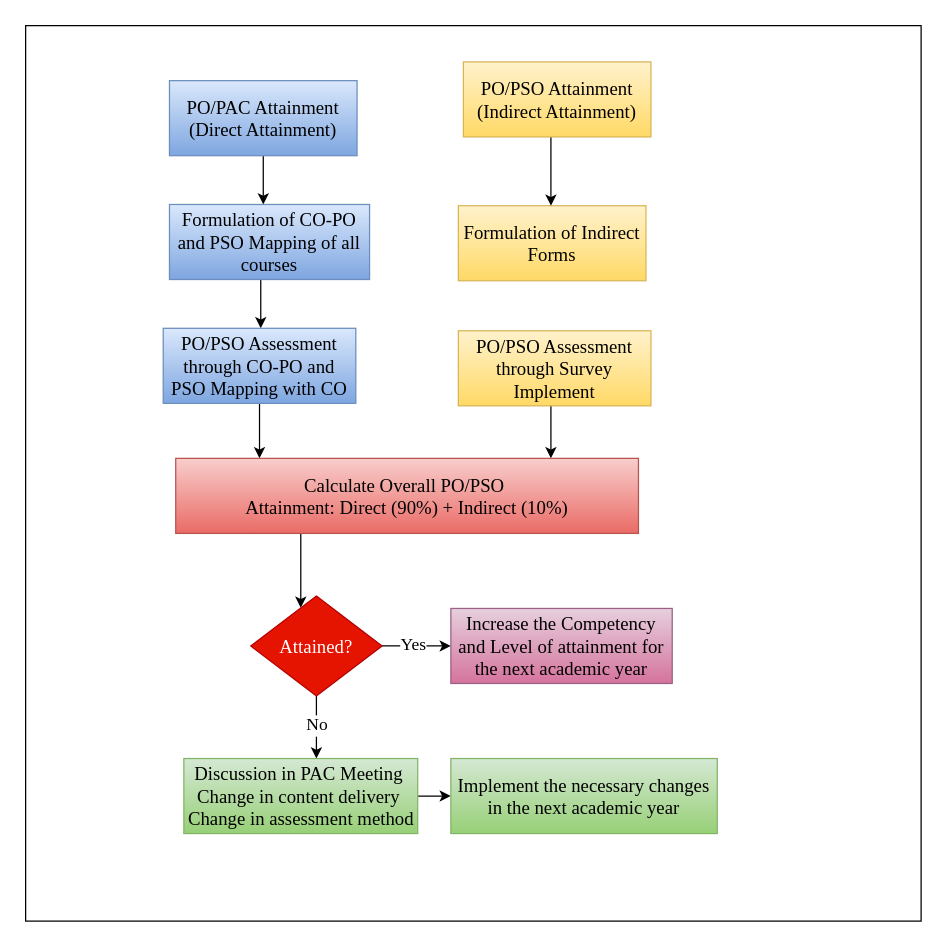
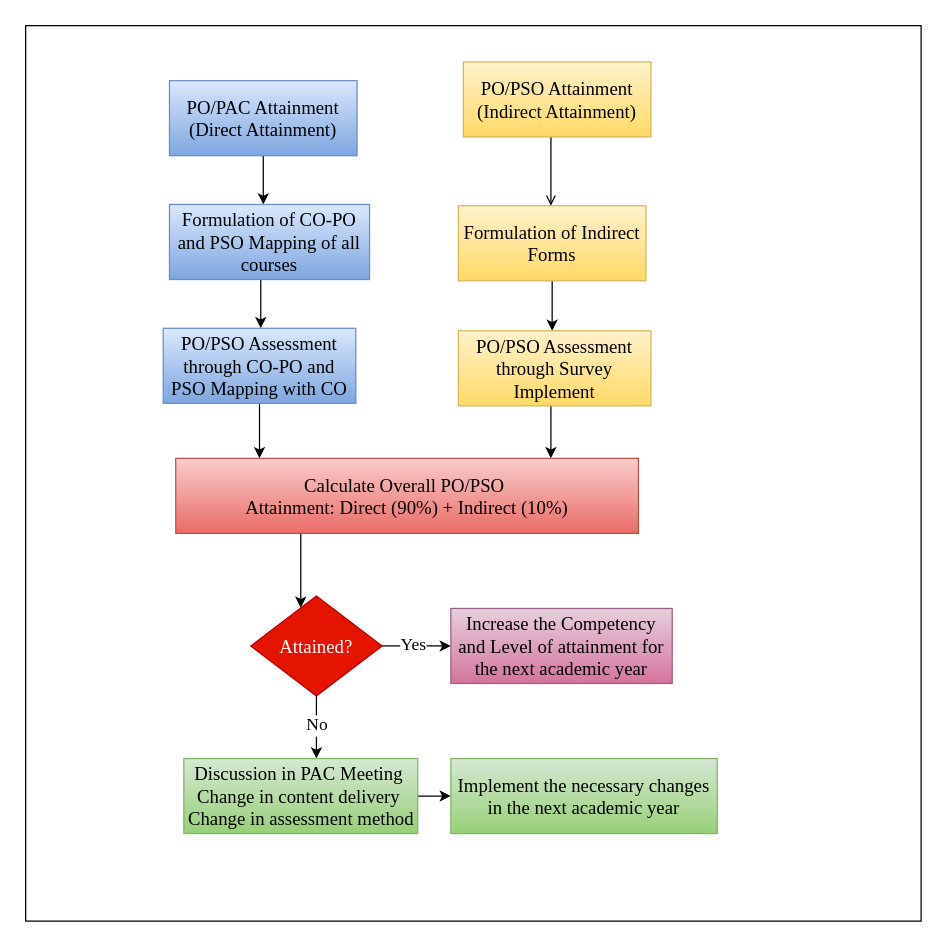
edge "PO/PSO Attainment (Indirect Attainment)" -> "Formulation of Indirect Forms": arrowhead classic -> open
edge "Formulation of Indirect Forms" -> "PO/PSO Assessment through Survey Implement": added
